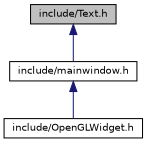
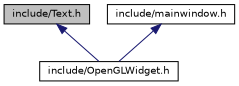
edge "include/mainwindow.h" -> "include/Text.h": now "include/OpenGLWidget.h" -> "include/Text.h"
